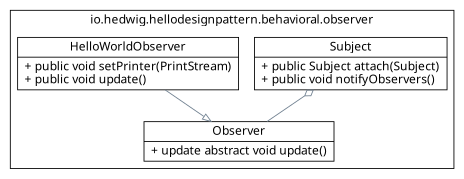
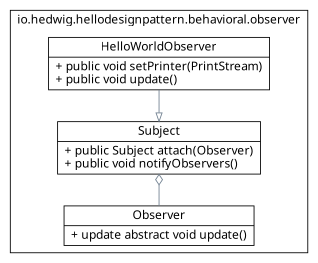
node "Subject": text "+ public Subject attach(Subject)" -> "+ public Subject attach(Observer)"
edge "HelloWorldObserver" -> "Observer": now "HelloWorldObserver" -> "Subject"
